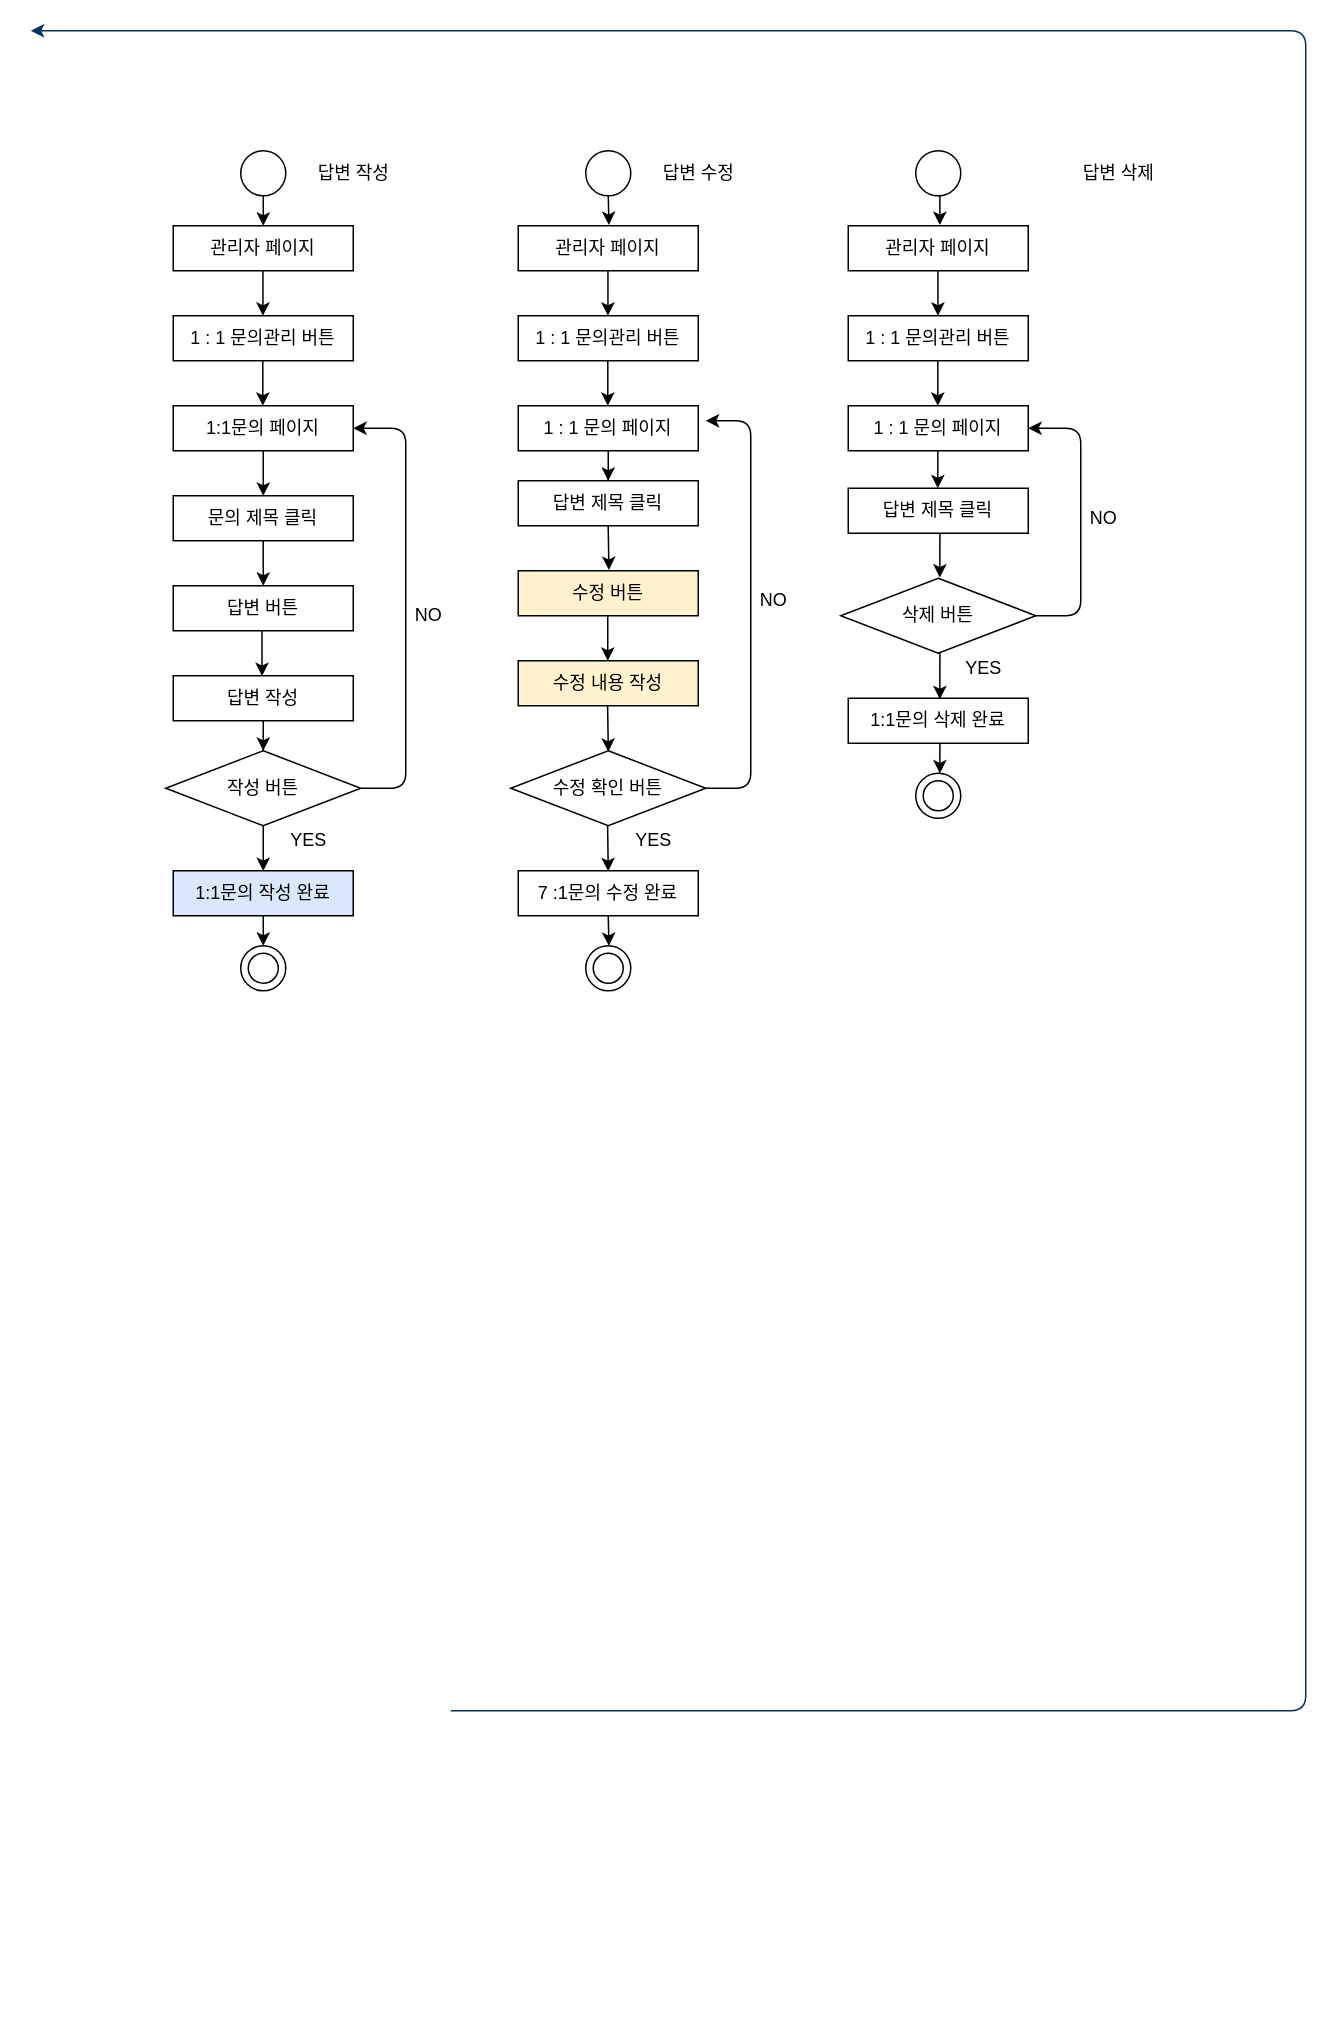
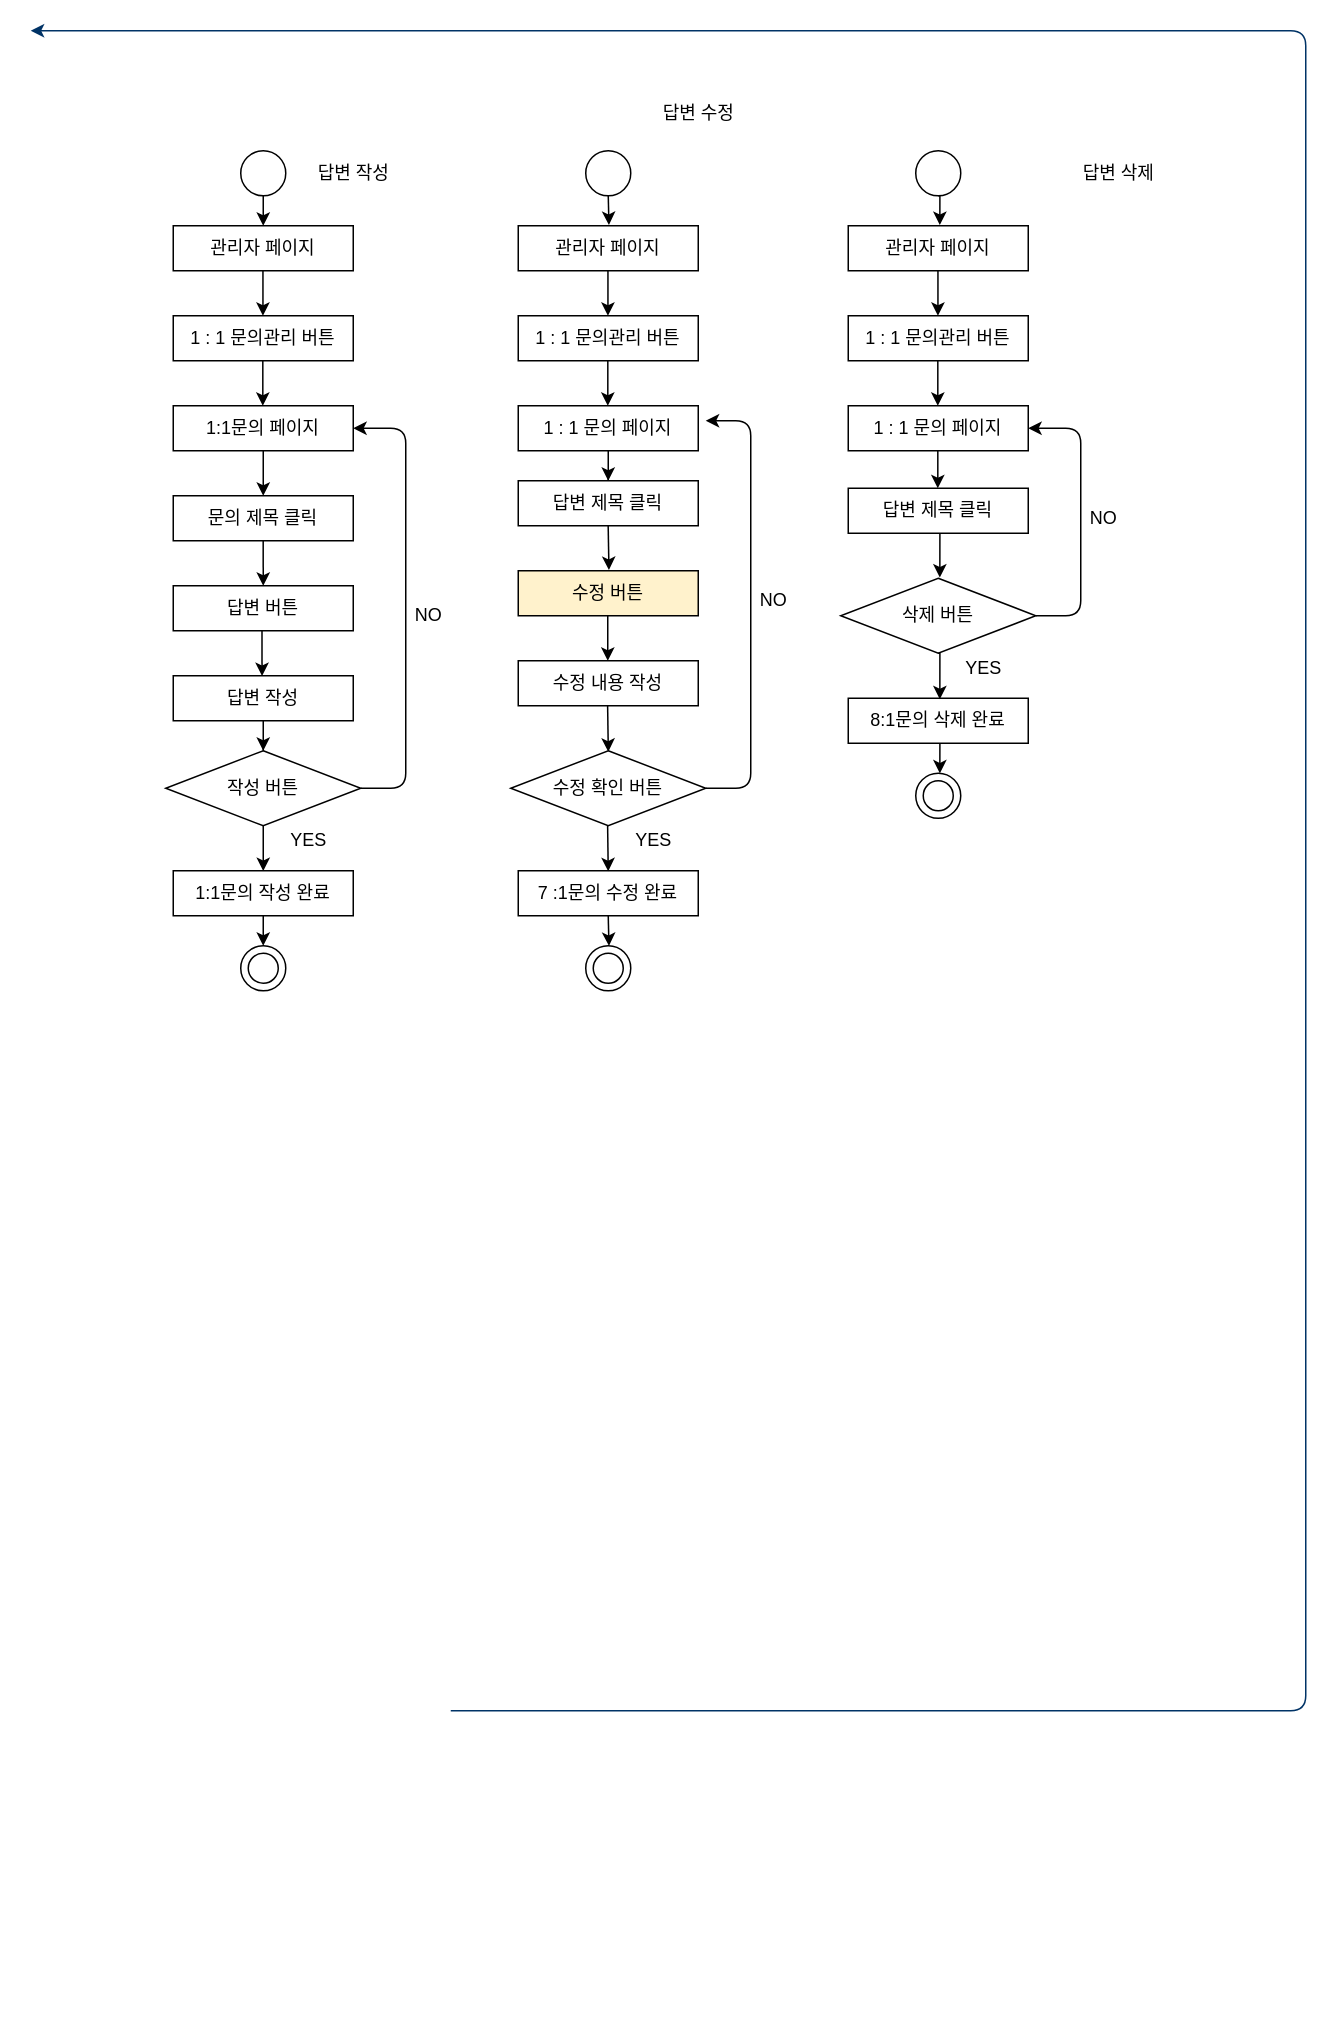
node "답변 수정": moved (698, 173) -> (698, 113)
node "수정 내용 작성": fillcolor #fff2cc -> #ffffff
node "1:1문의 삭제 완료": label "1:1문의 삭제 완료" -> "8:1문의 삭제 완료"
node "1:1문의 작성 완료": fillcolor #dae8fc -> #ffffff
